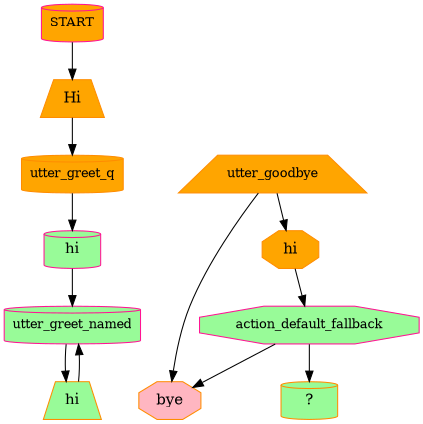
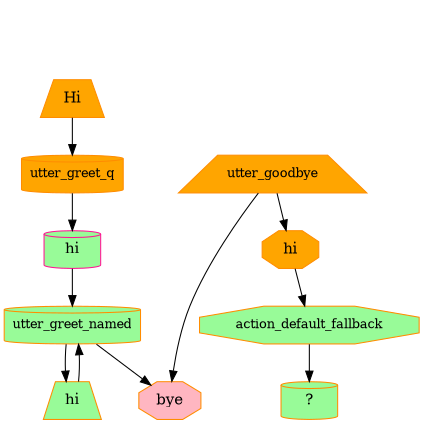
node "START": removed
node "utter_greet_named": color deeppink -> darkorange
node "action_default_fallback": color deeppink -> darkorange
edge "action_default_fallback" -> "bye": now "utter_greet_named" -> "bye"
